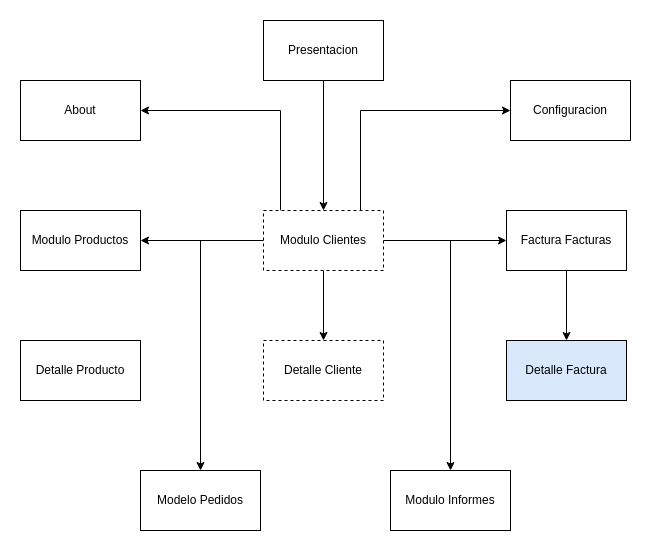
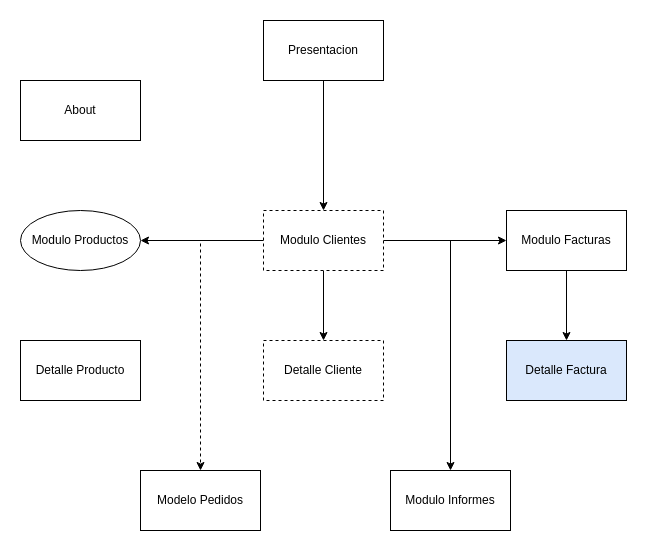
edge "Modulo Clientes" -> "About": removed
edge "Modulo Clientes" -> "Configuracion": removed
node "Configuracion": removed
node "Modulo Productos": shape rectangle -> ellipse
node "Factura Facturas": label "Factura Facturas" -> "Modulo Facturas"
edge "Modulo Clientes" -> "Modelo Pedidos": style solid -> dashed
